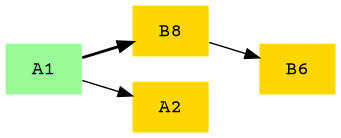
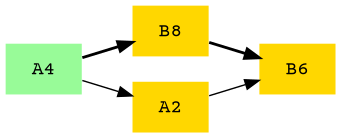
edge "B8" -> "B6": style solid -> bold
node "A1": label "A1" -> "A4"
edge "A2" -> "B6": added
